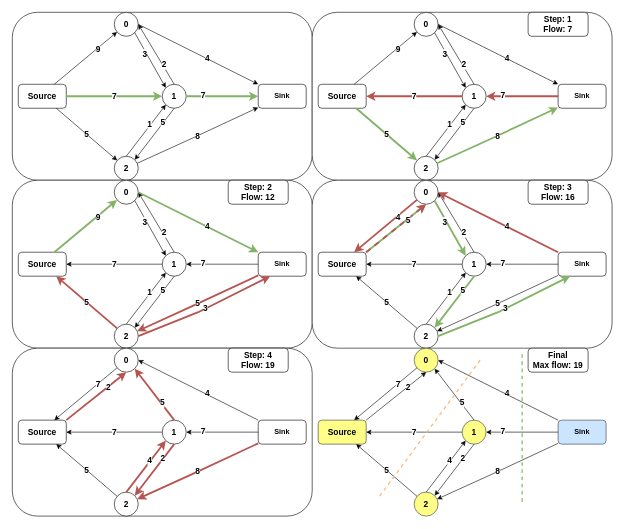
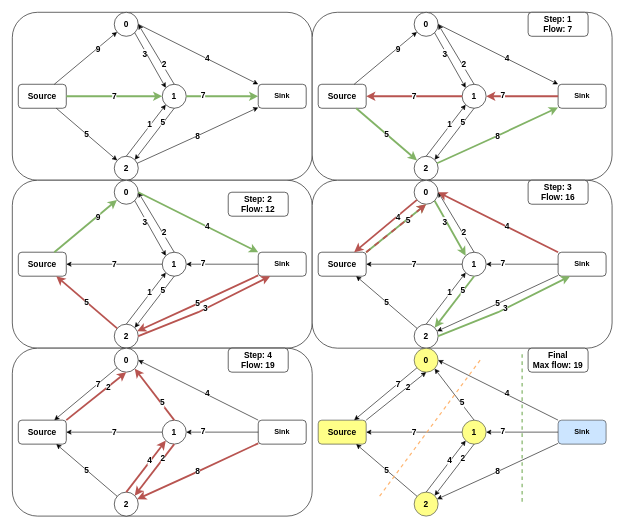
node "Step: 2 Flow: 12": moved (258, 192) -> (258, 204)
